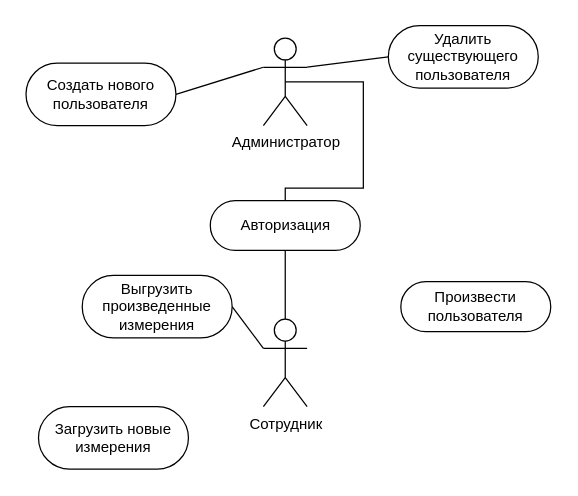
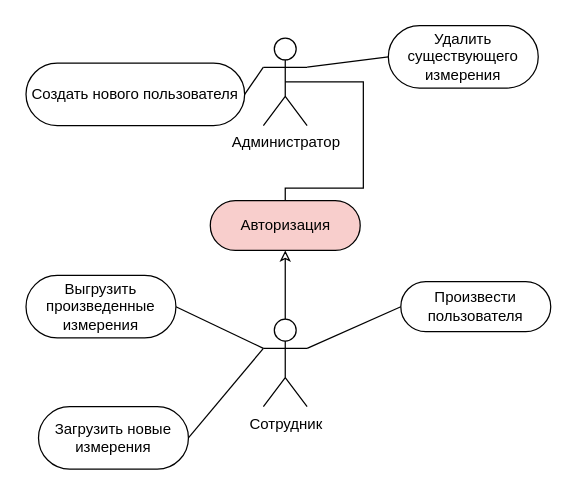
node "Удалить существующего пользователя": label "Удалить существующего пользователя" -> "Удалить существующего измерения"
node "Создать нового пользователя": size 150x63 -> 219x63
node "Авторизация": fillcolor #ffffff -> #f8cecc
edge "Авторизация" -- "Сотрудник": arrowhead none -> classic
node "Выгрузить произведенные измерения": moved (157, 307) -> (101, 307)
edge "Произвести пользователя" -- "Сотрудник": added
edge "Сотрудник" -- "Загрузить новые измерения": added
